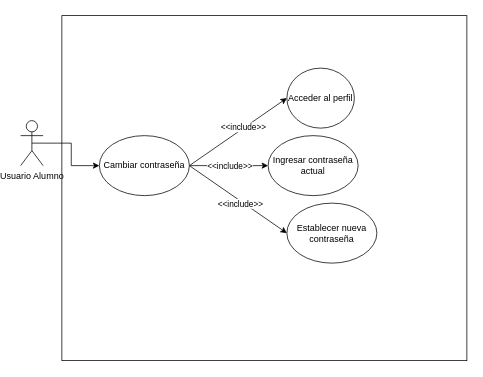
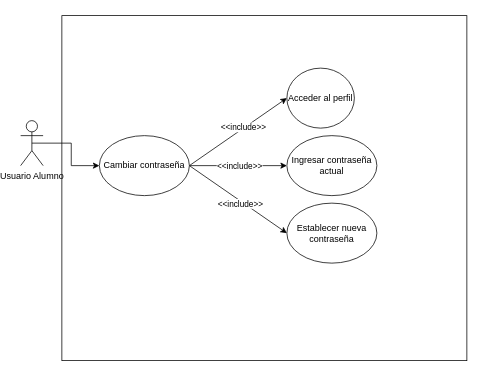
node "Ingresar contraseña actual": moved (313, 165) -> (332, 165)
